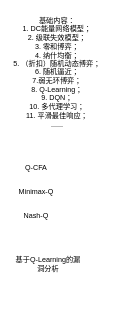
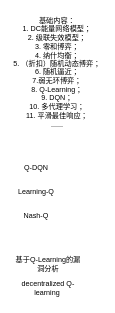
node "Q-CFA": label "Q-CFA" -> "Q-DQN"
node "Minimax-Q": label "Minimax-Q" -> "Learning-Q"
node "decentralized Q-learning": added
